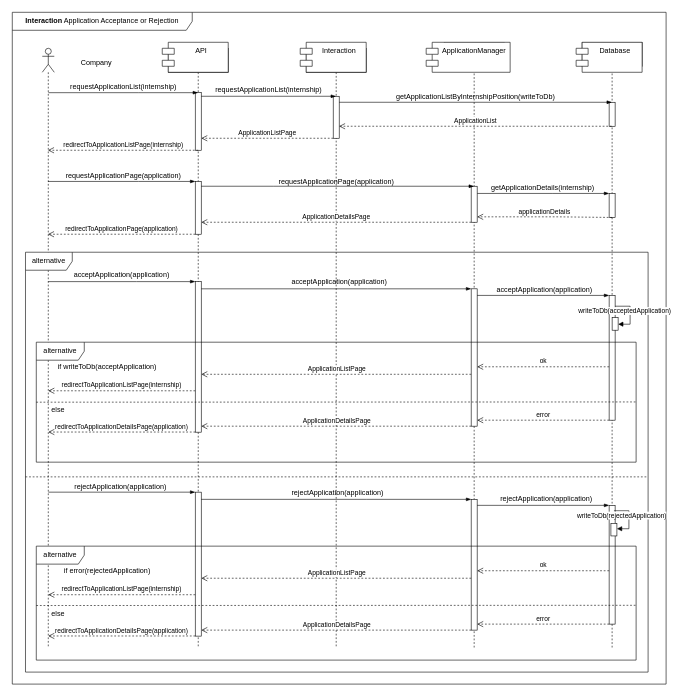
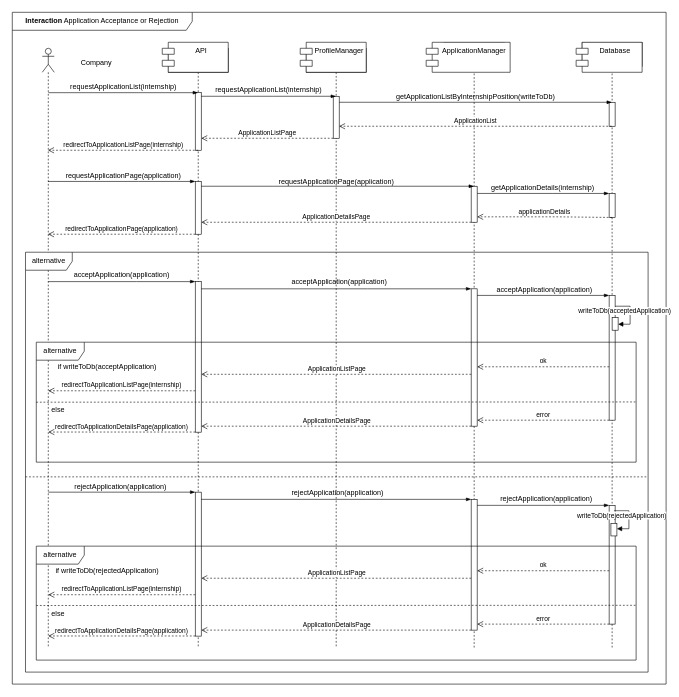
node "Interaction": label "Interaction" -> "ProfileManager"
node "if error(rejectedApplication)": label "if error(rejectedApplication)" -> "if writeToDb(rejectedApplication)"
